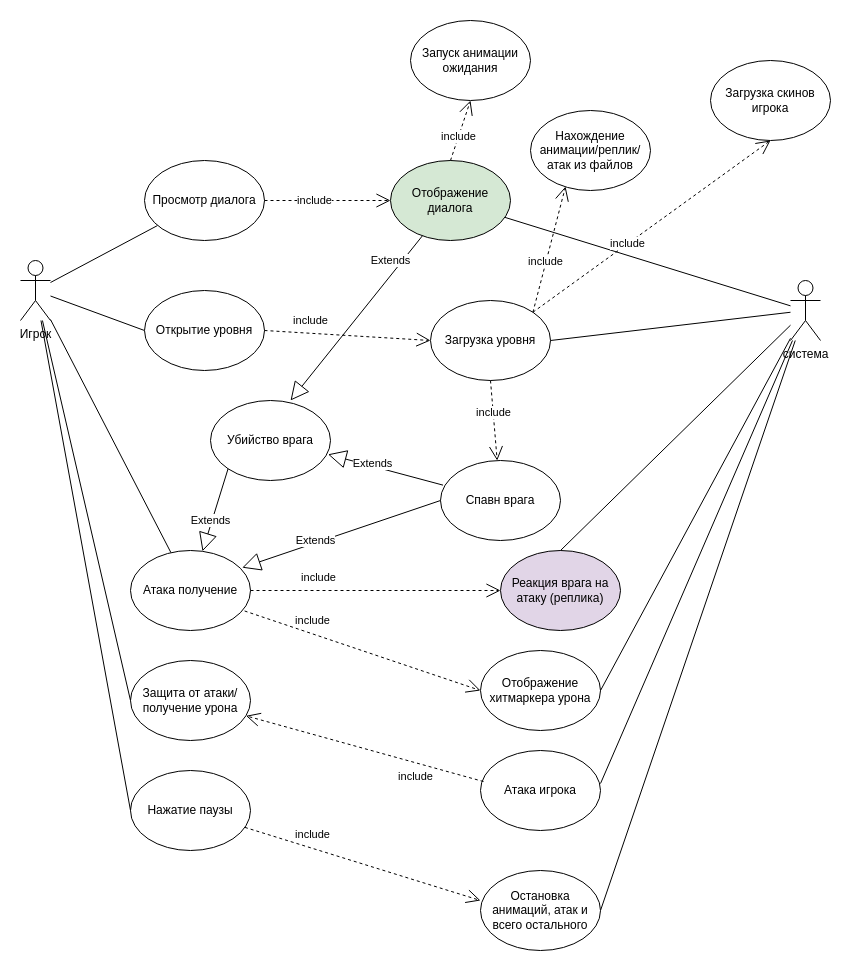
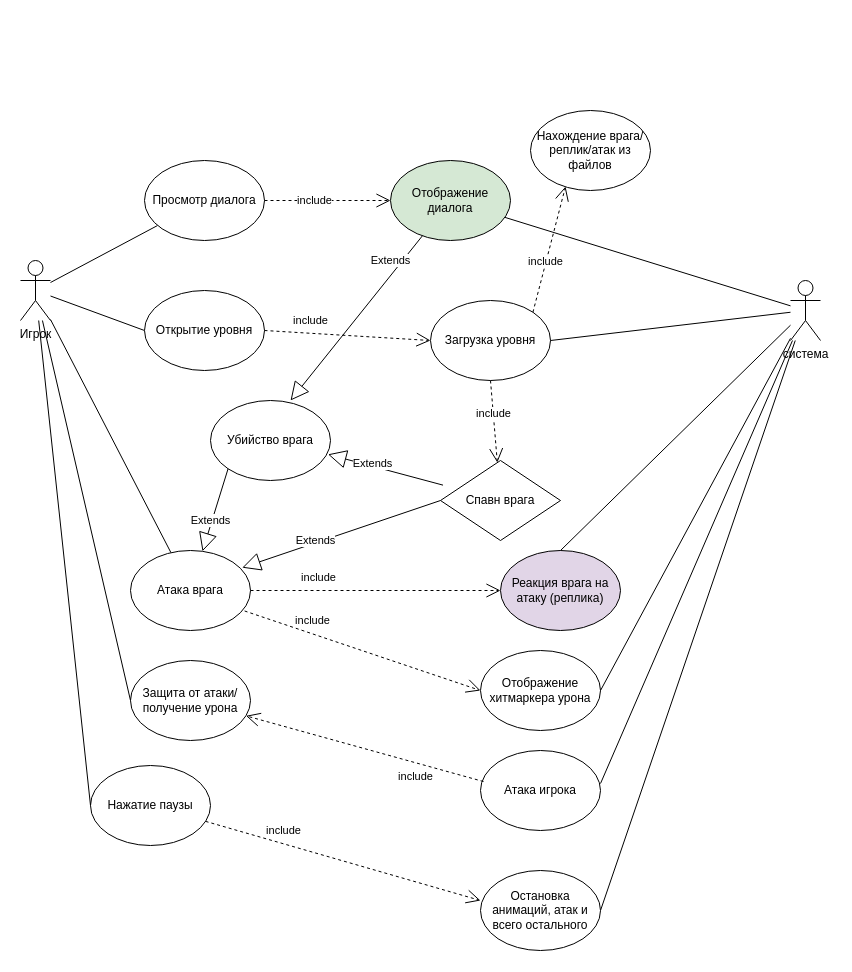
node "Запуск анимации ожидания": removed
node "Загрузка скинов игрока": removed
edge "Отображение диалога" -> "Запуск анимации ожидания": removed, label "include"
node "Нахождение анимации/реплик/атак из файлов": label "Нахождение анимации/реплик/атак из файлов" -> "Нахождение врага/реплик/атак из файлов"
edge "Загрузка уровня" -> "Загрузка скинов игрока": removed, label "include"
node "Спавн врага": shape ellipse -> diamond
node "Атака получение": label "Атака получение" -> "Атака врага"
node "Нажатие паузы": moved (191, 811) -> (151, 806)
